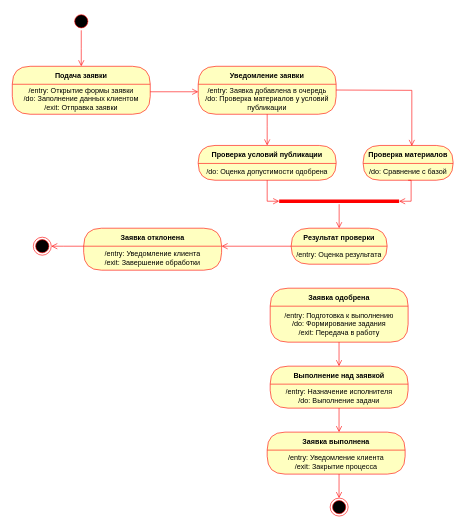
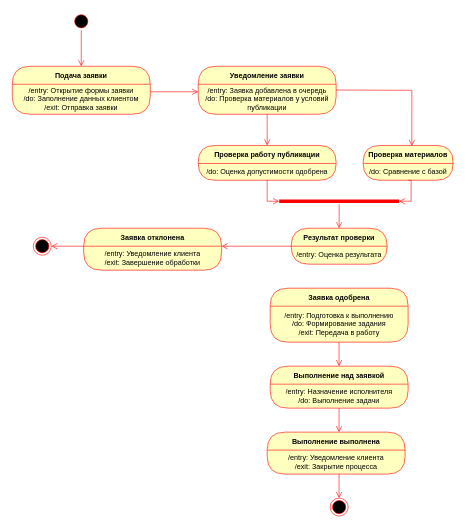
node "Проверка условий публикации": label "Проверка условий публикации" -> "Проверка работу публикации"
node "Заявка выполнена": label "Заявка выполнена" -> "Выполнение выполнена"
